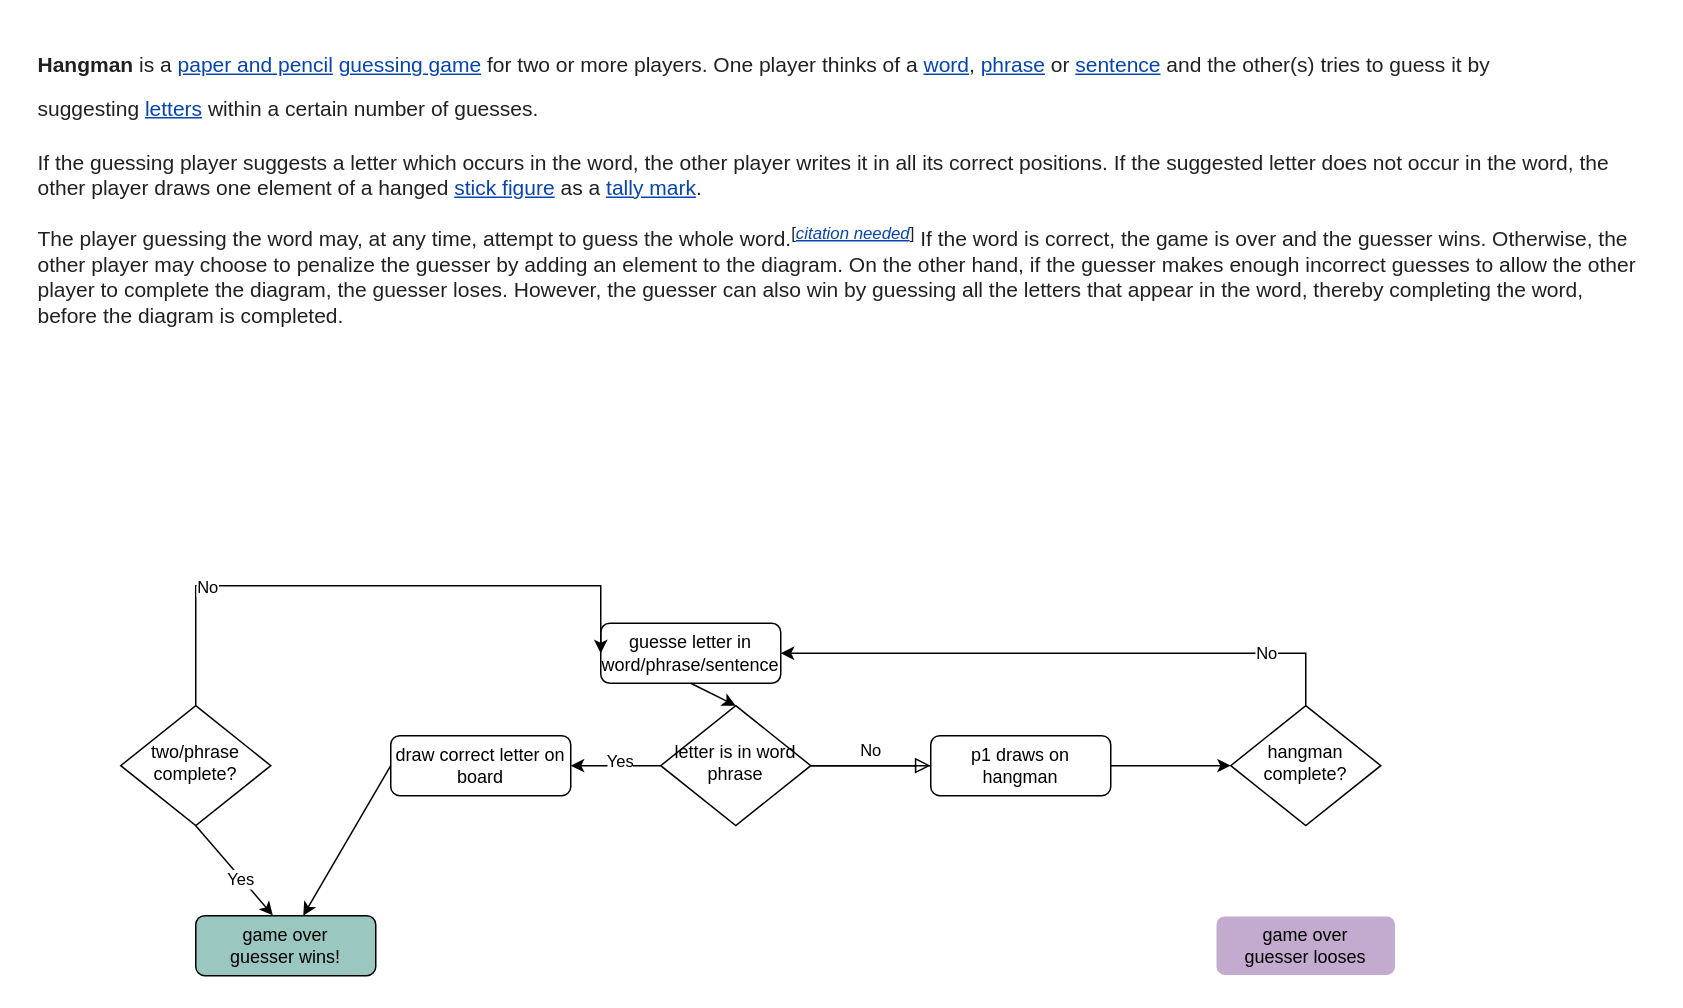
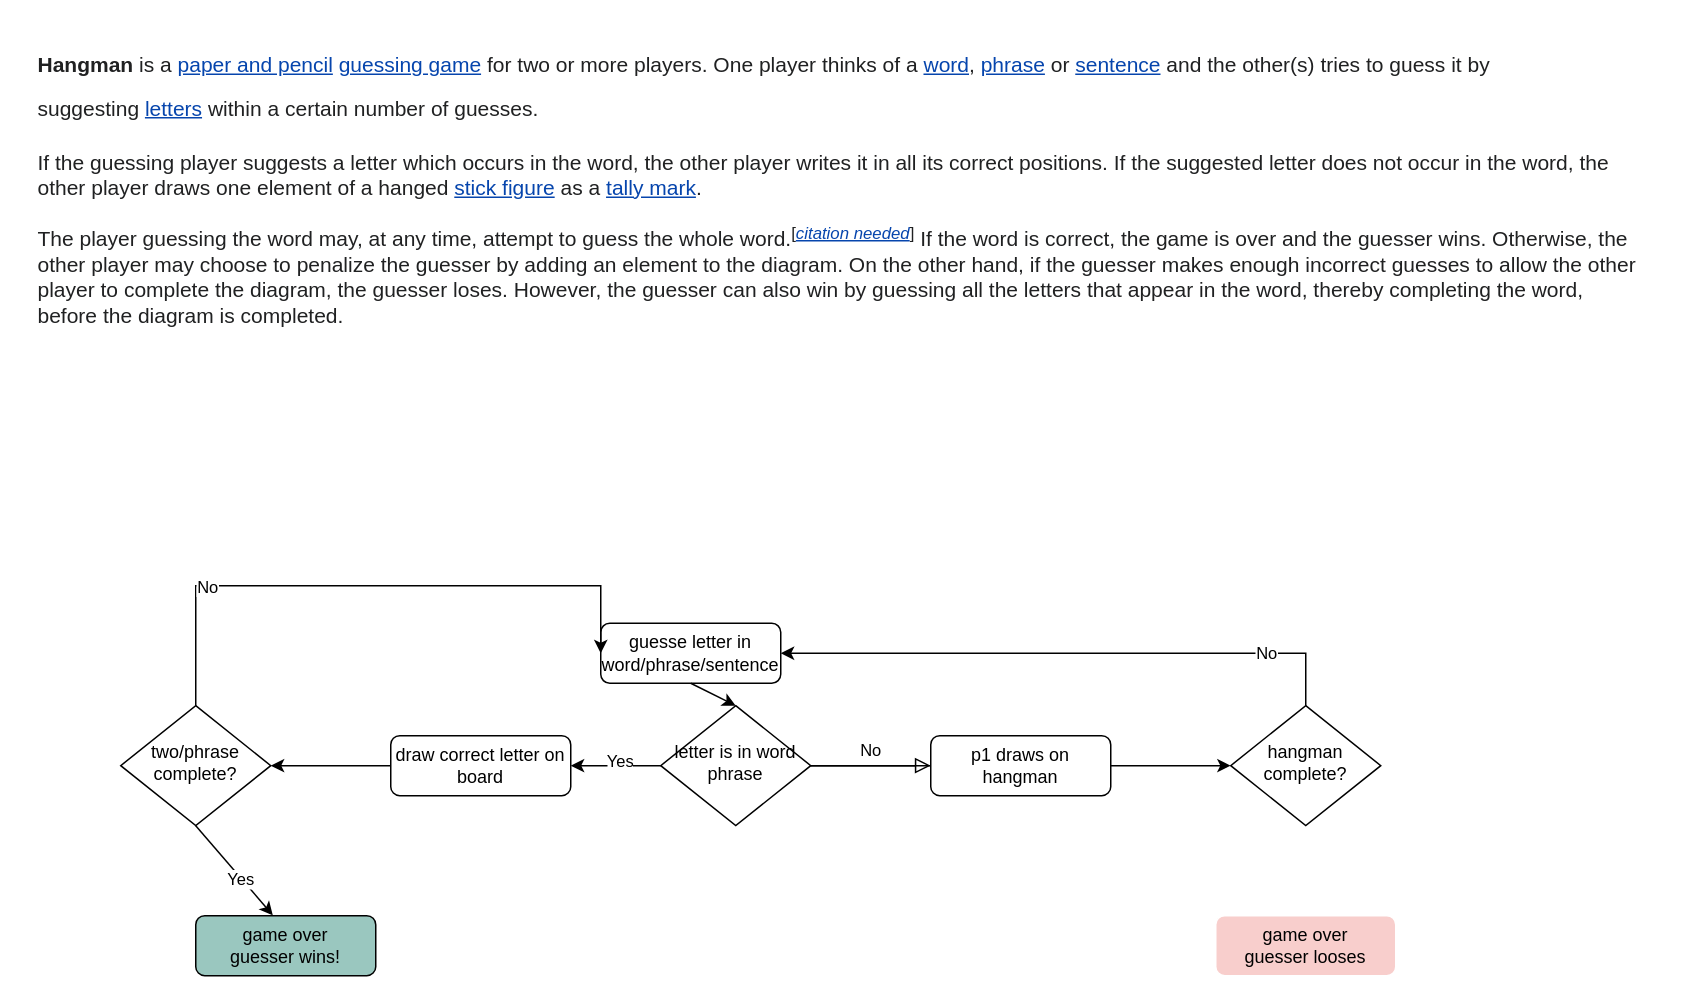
edge "draw correct letter on board" -> "game over guesser wins!": now "draw correct letter on board" -> "two/phrase complete?"
node "game over guesser looses": fillcolor #c3abd0 -> #f8cecc
